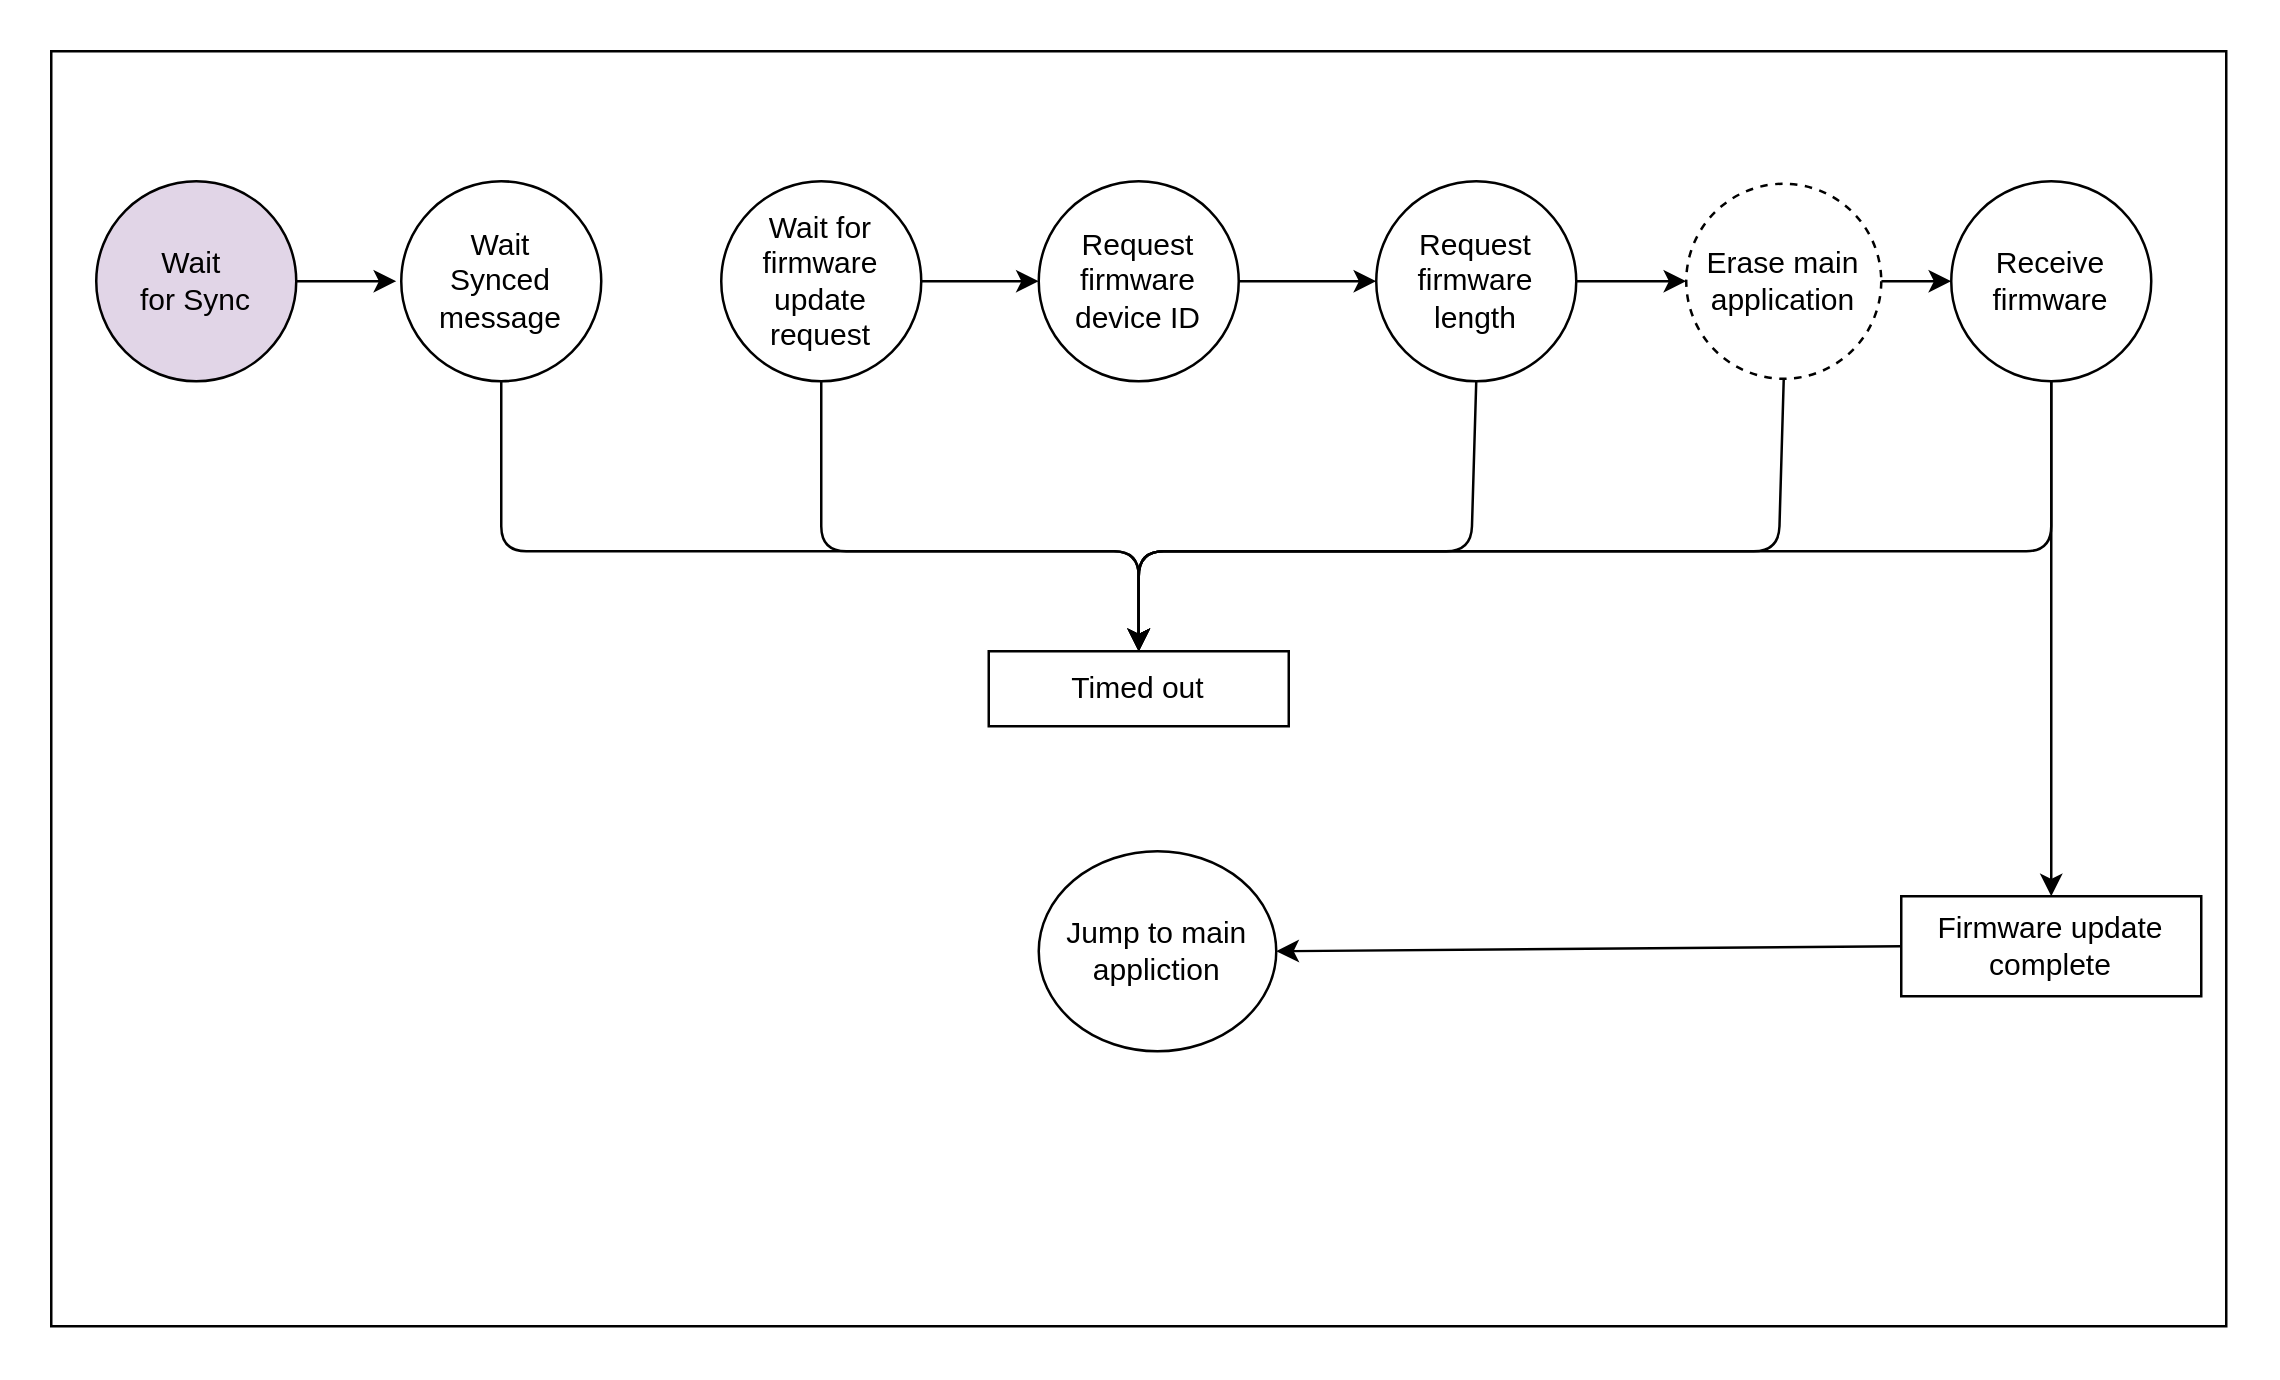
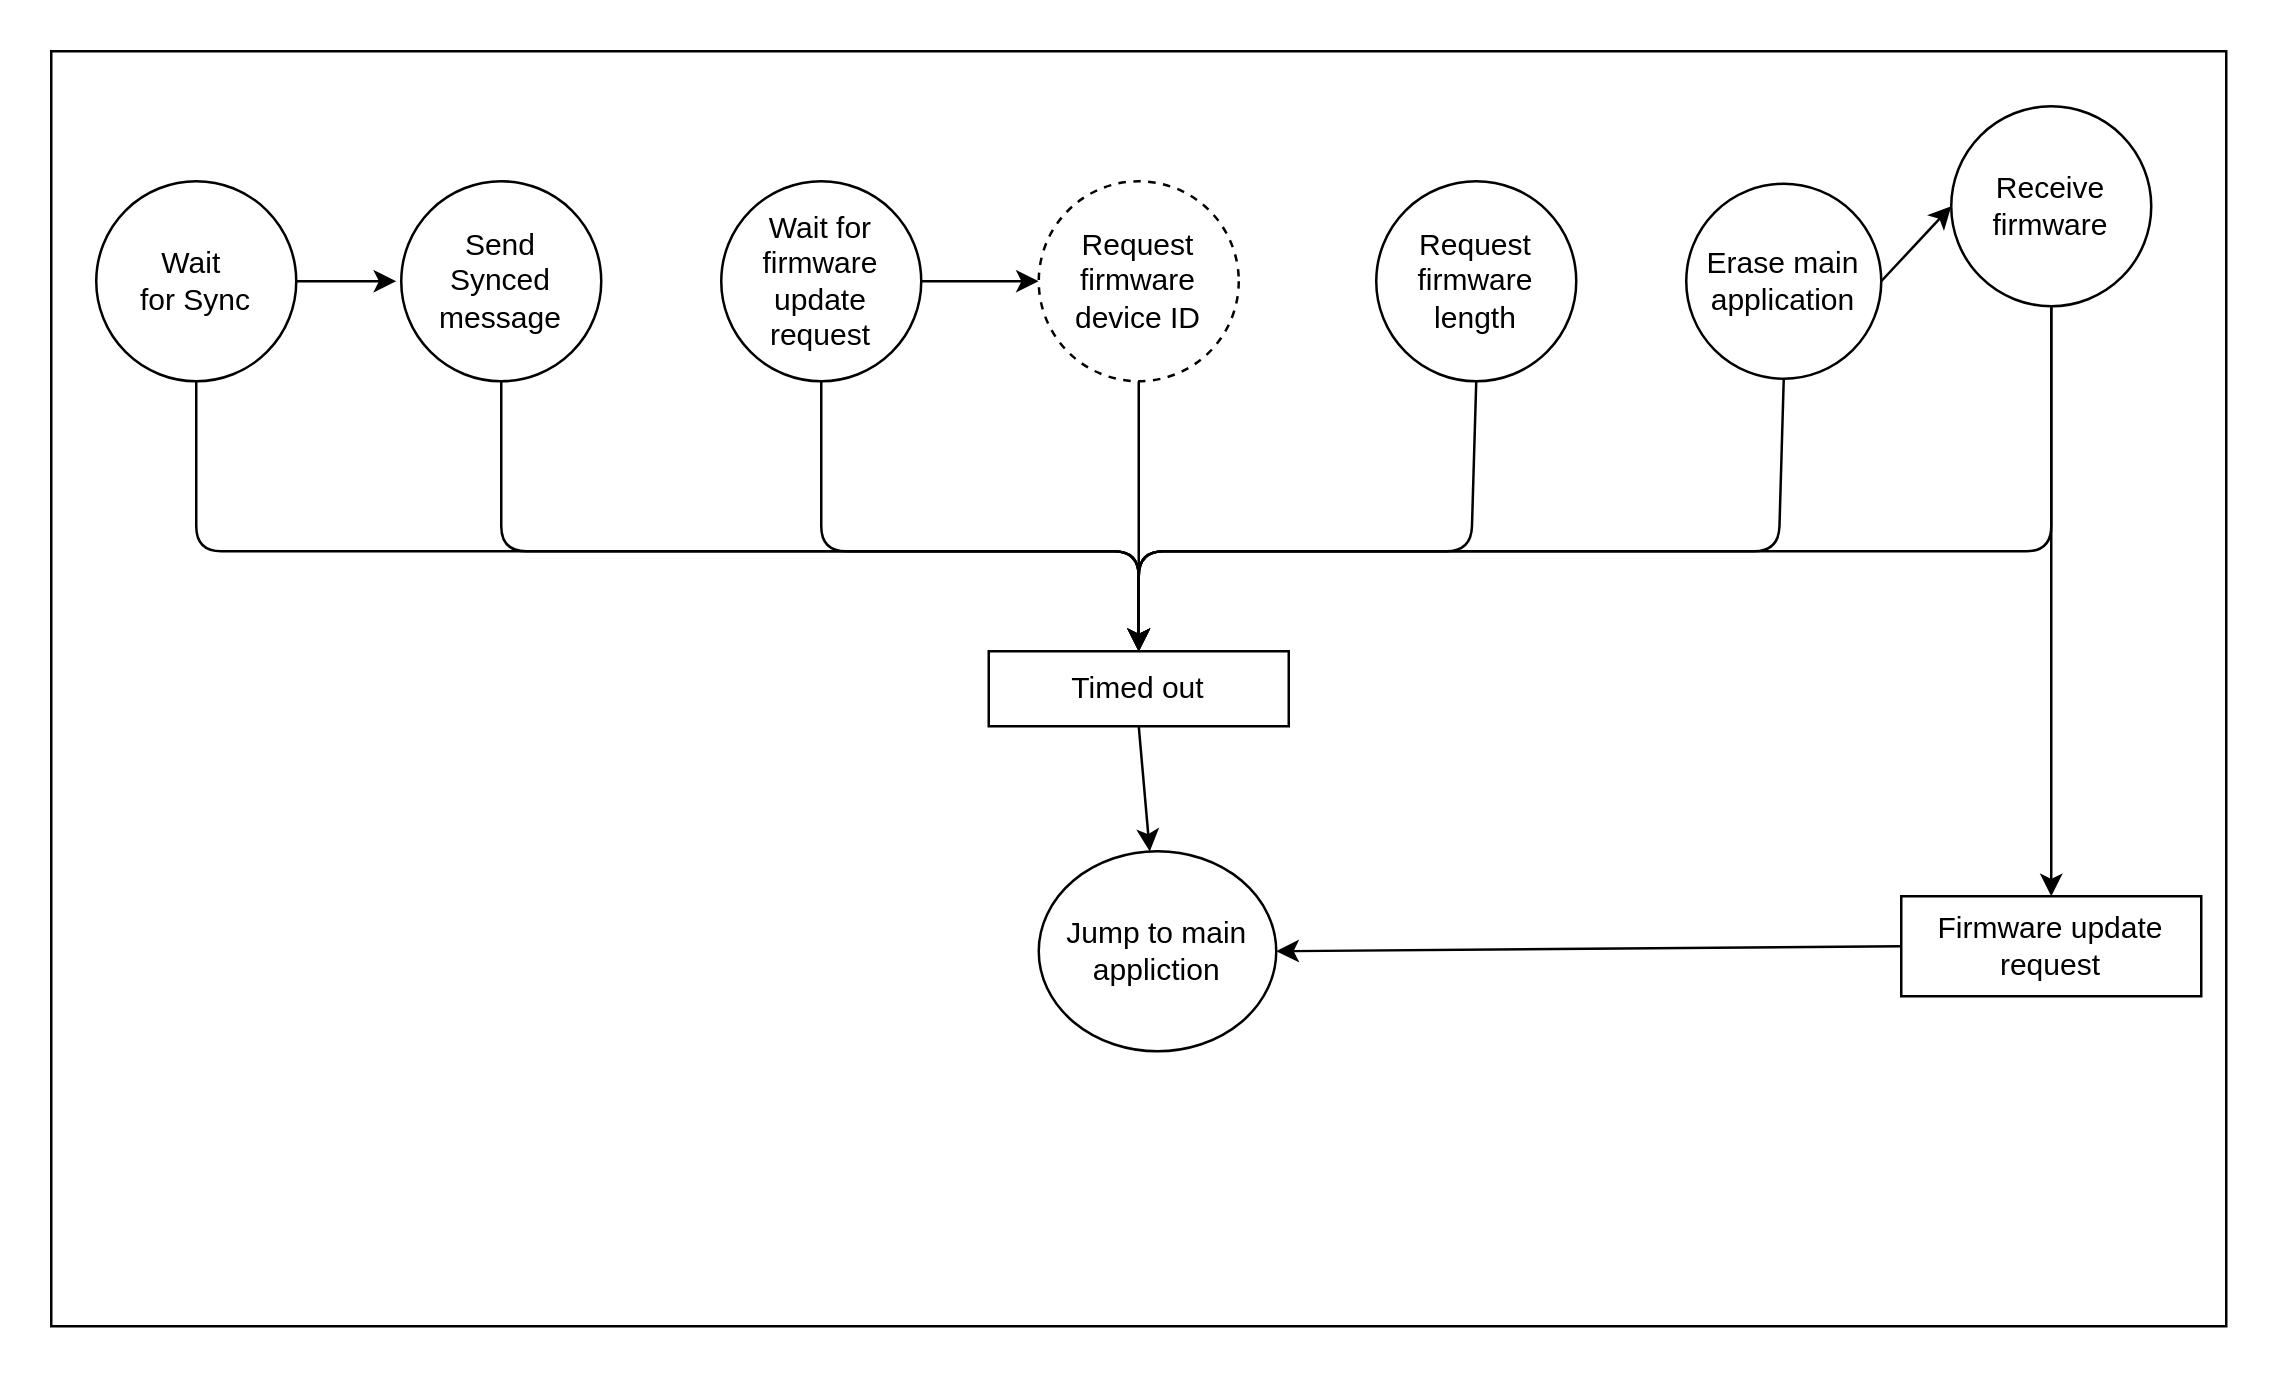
node "Wait for Sync": fillcolor #e1d5e7 -> #ffffff
node "Wait Synced message": label "Wait Synced message" -> "Send Synced message"
node "Request firmware device ID": style solid -> dashed
edge "Request firmware device ID" -> "Request firmware length": now "Request firmware device ID" -> "Timed out"
edge "Request firmware length" -> "Erase main application": removed
node "Erase main application": style dashed -> solid
node "Receive firmware": moved (2051, 281) -> (2051, 206)
edge "Wait for Sync" -> "Timed out": added
edge "Timed out" -> "Jump to main appliction": added
node "Firmware update complete": label "Firmware update complete" -> "Firmware update request"
